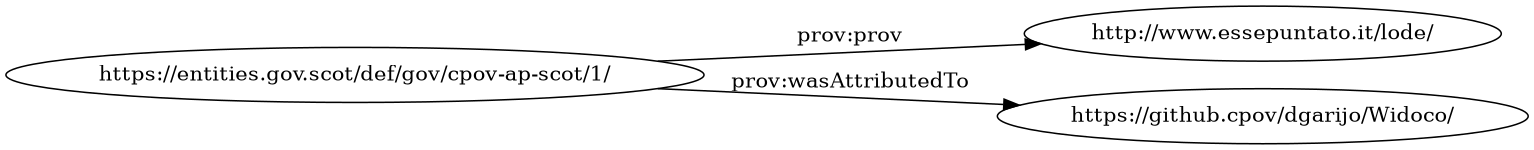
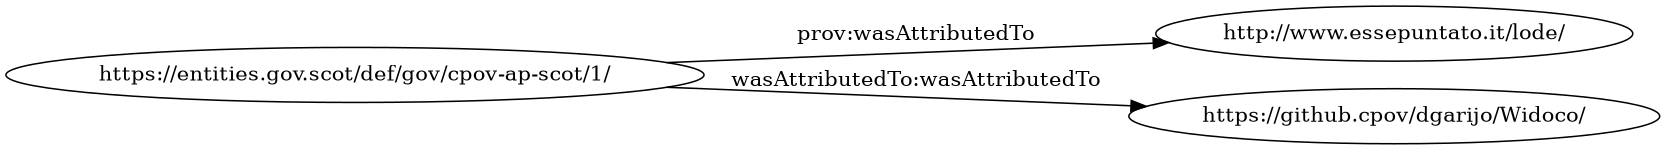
edge "https://entities.gov.scot/def/gov/cpov-ap-scot/1/" -> "http://www.essepuntato.it/lode/": label "prov:prov" -> "prov:wasAttributedTo"
edge "https://entities.gov.scot/def/gov/cpov-ap-scot/1/" -> "https://github.cpov/dgarijo/Widoco/": label "prov:wasAttributedTo" -> "wasAttributedTo:wasAttributedTo"
